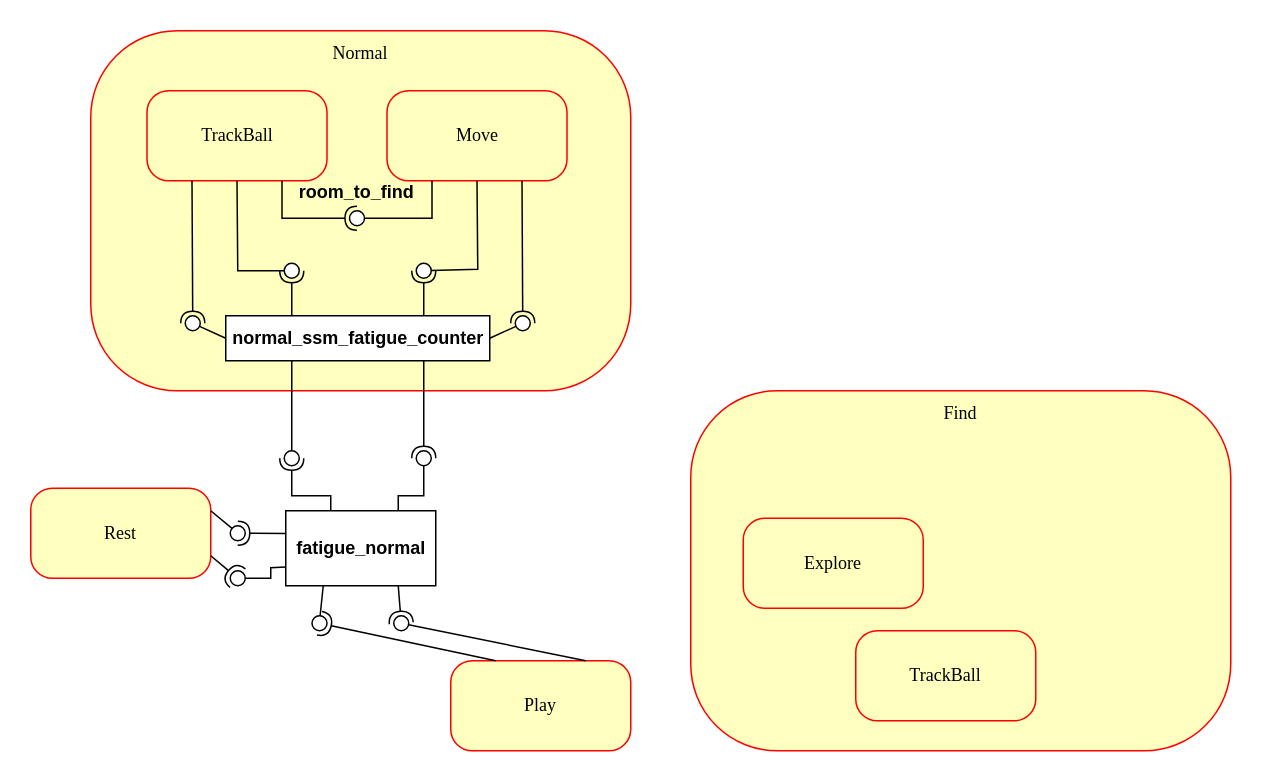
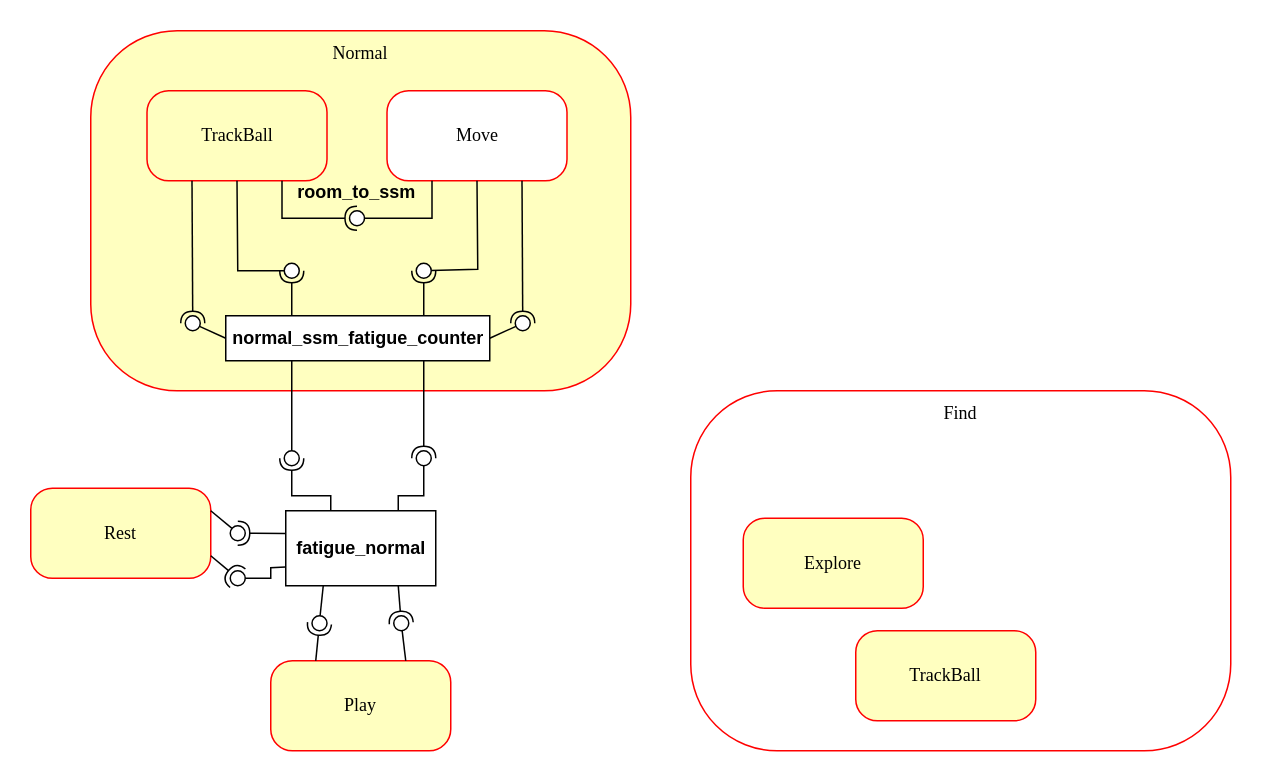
node "Move": fillcolor #ffffc0 -> #ffffff
node "room_to_find": label "room_to_find" -> "room_to_ssm"
node "Find": fillcolor #ffffc0 -> #ffffff
node "Play": moved (541, 706) -> (361, 706)
